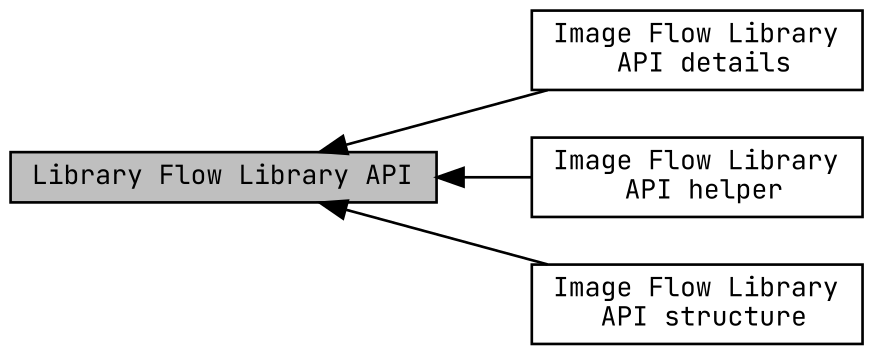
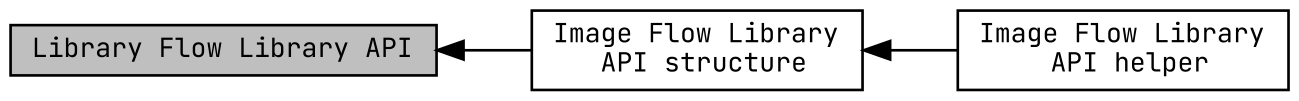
node "Image Flow Library API details": removed
edge "Image Flow Library API helper" -> "Library Flow Library API": now "Image Flow Library API helper" -> "Image Flow Library API structure"
